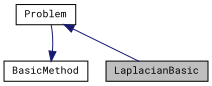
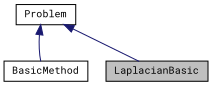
edge "Problem" -> "BasicMethod": reversed
